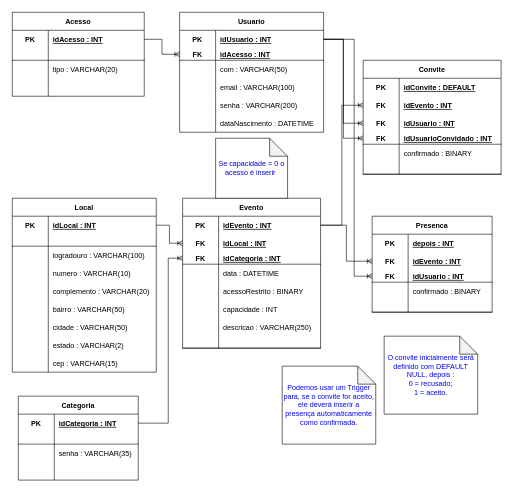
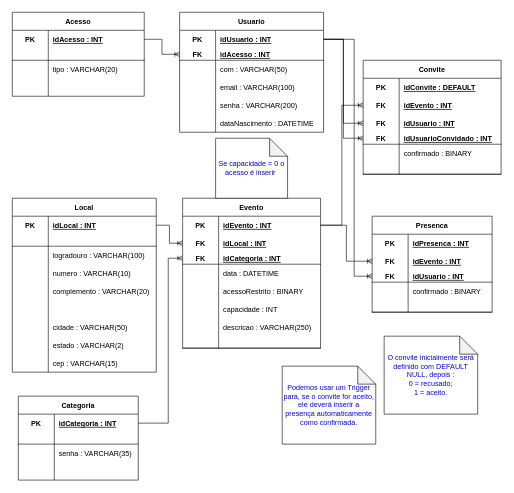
node "depois : INT": label "depois : INT" -> "idPresenca : INT"
node "bairro : VARCHAR(50)": removed
